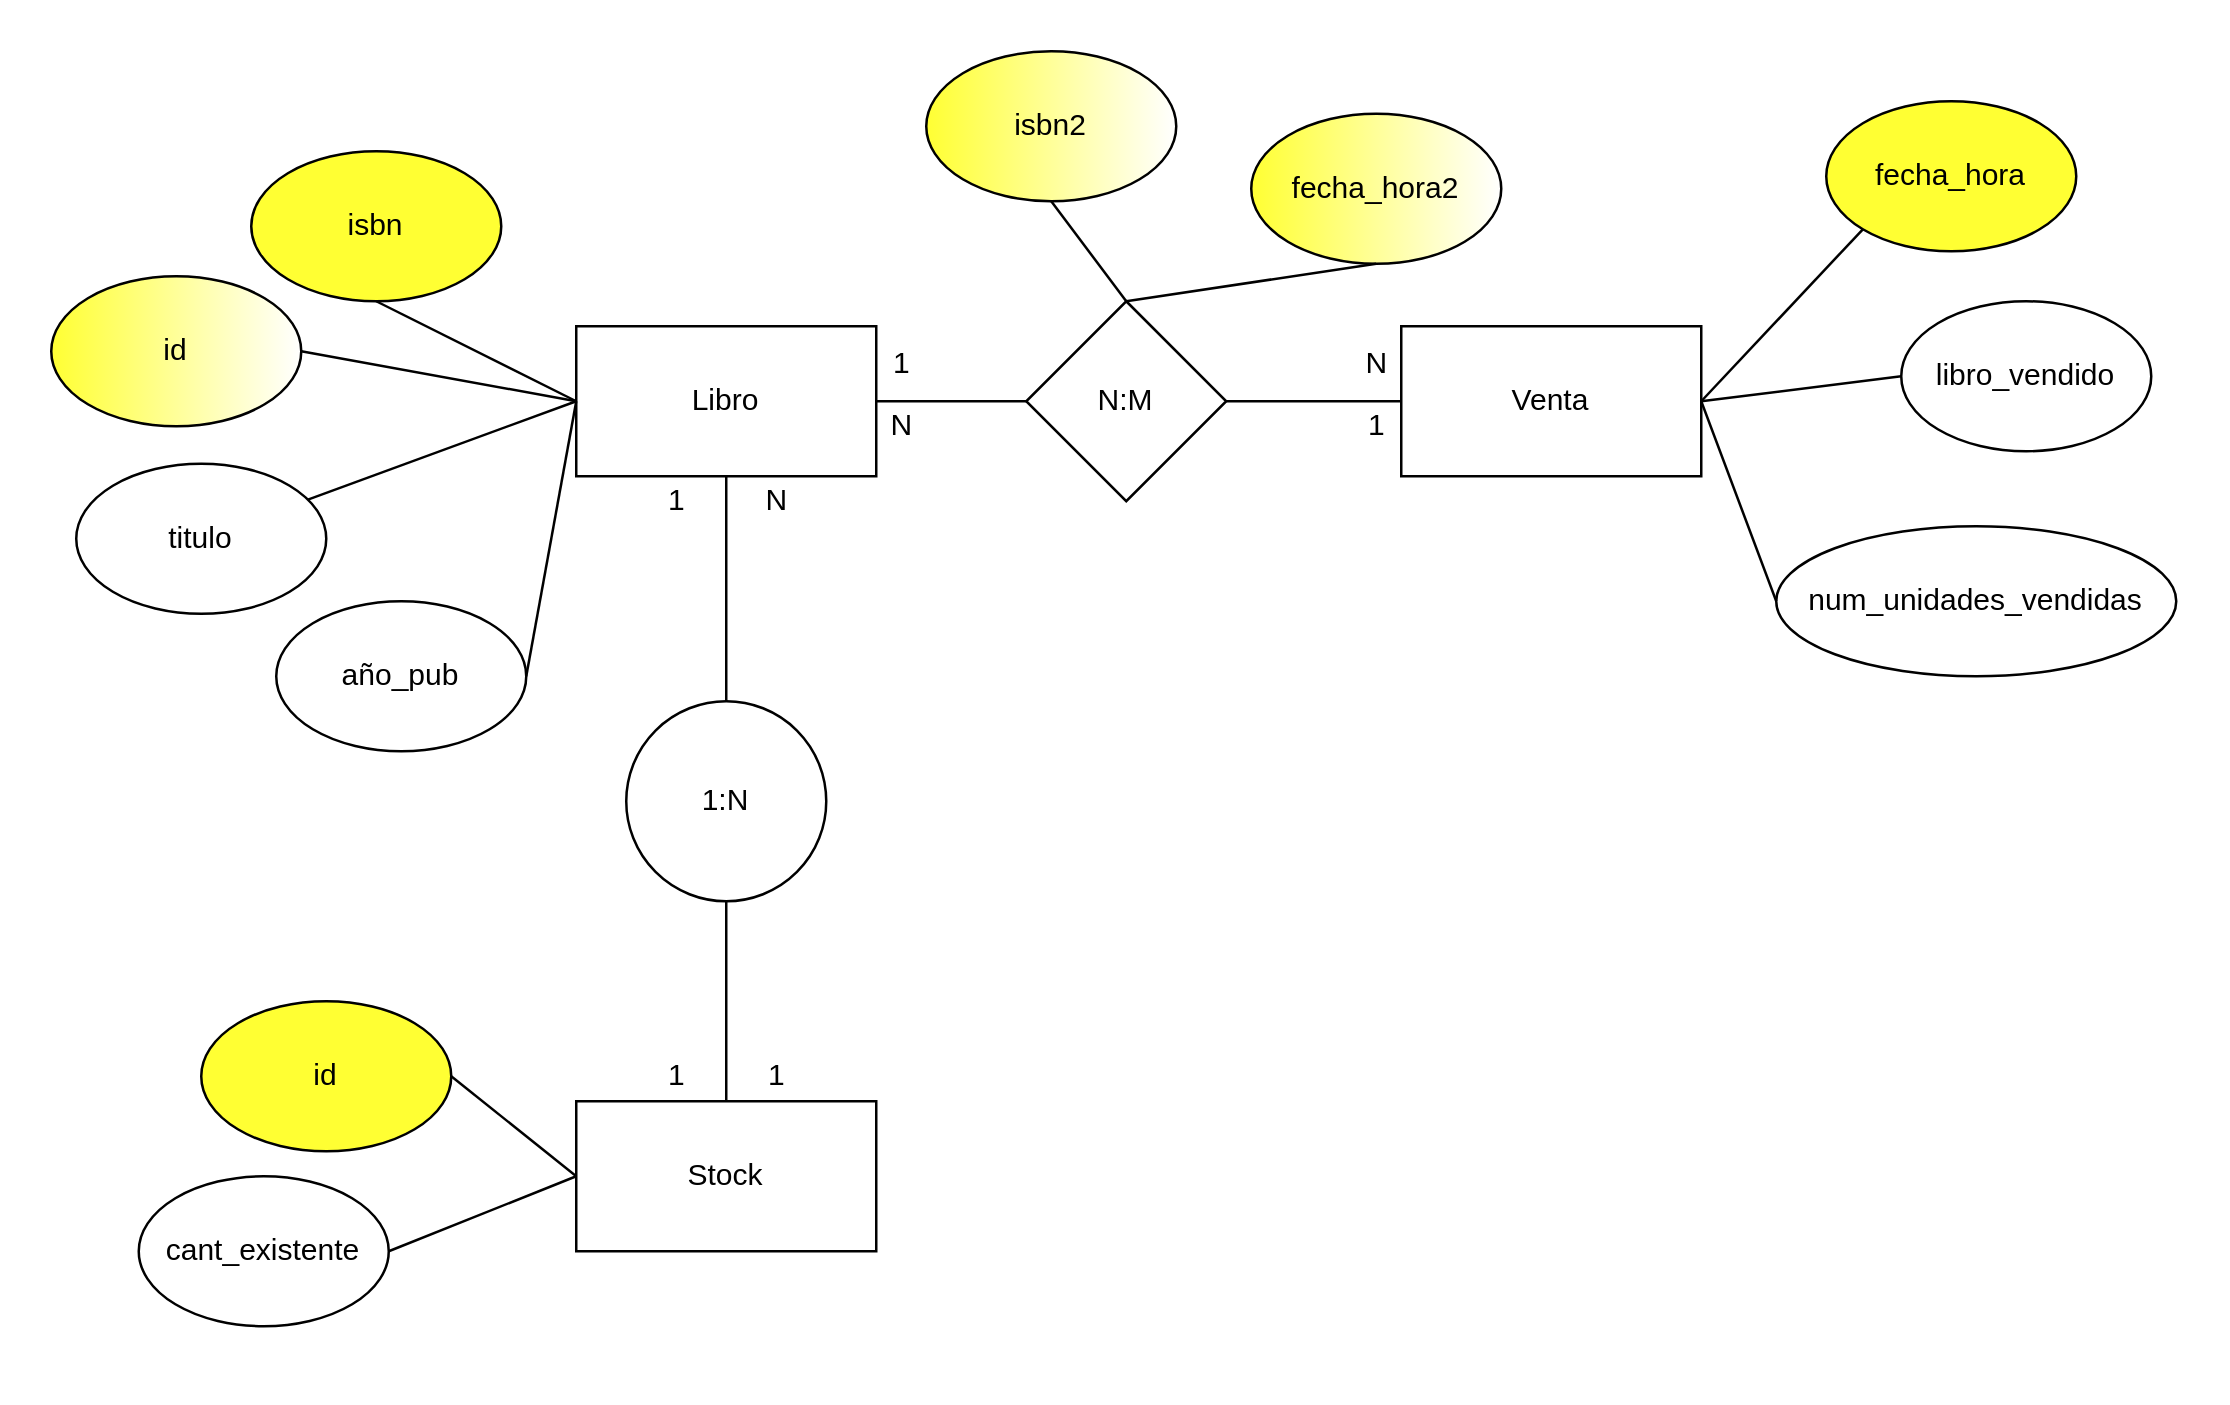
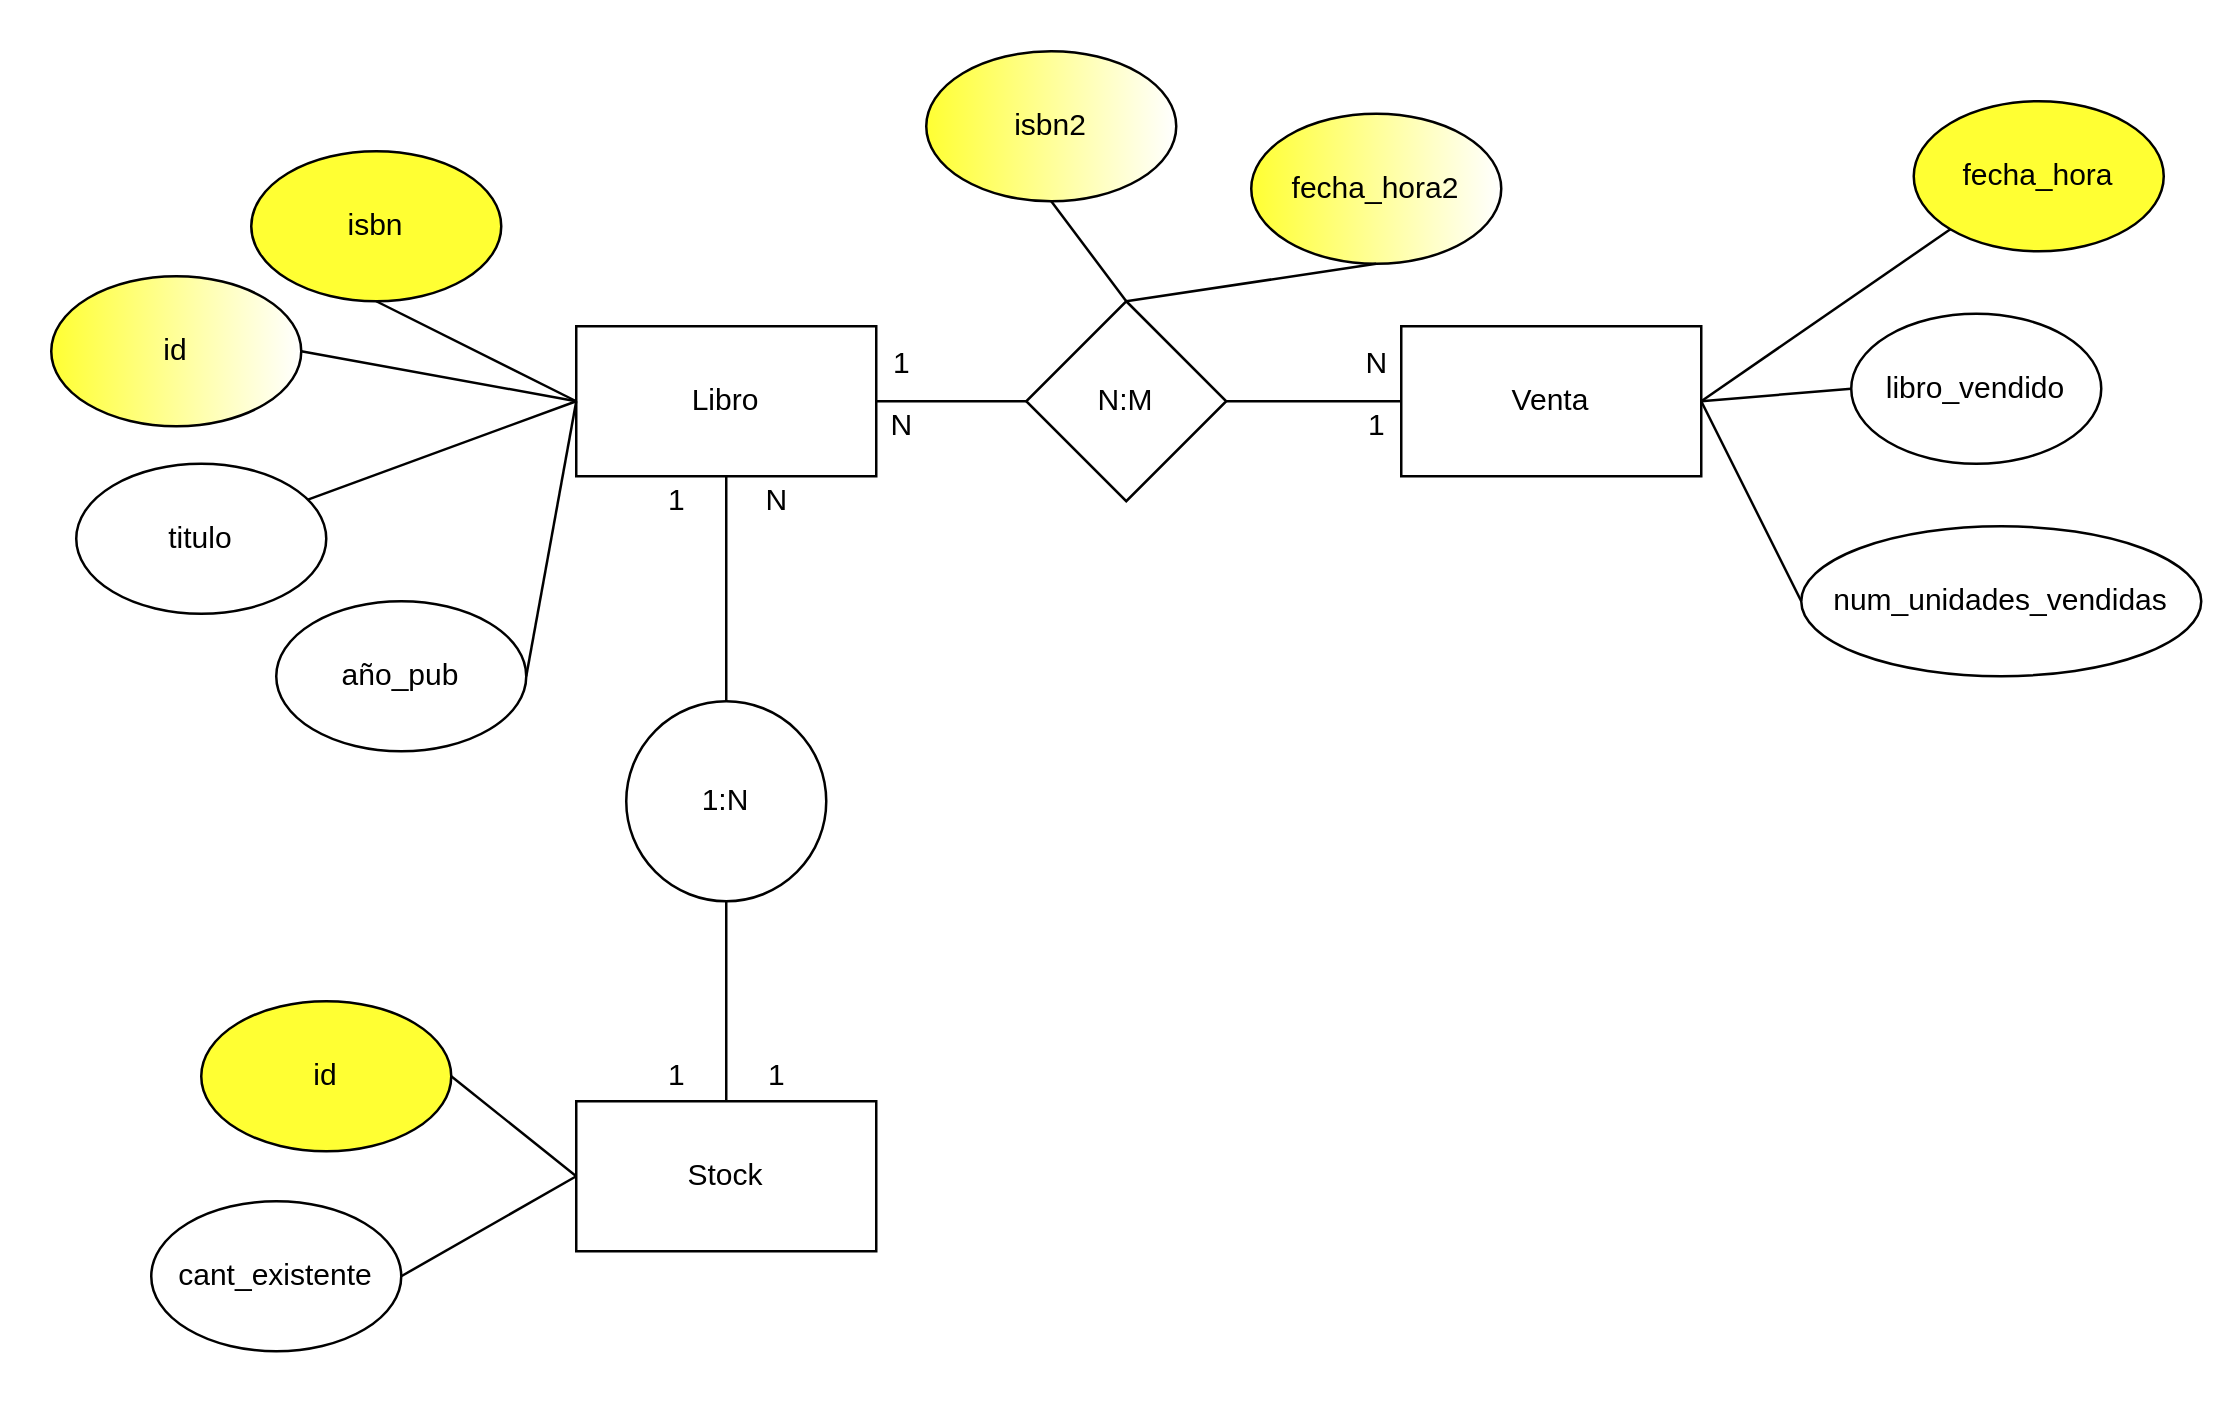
node "fecha_hora": moved (1951, 176) -> (2039, 176)
node "libro_vendido": moved (2026, 376) -> (1976, 389)
node "num_unidades_vendidas": moved (1976, 601) -> (2001, 601)
node "cant_existente": moved (264, 1251) -> (276, 1276)
